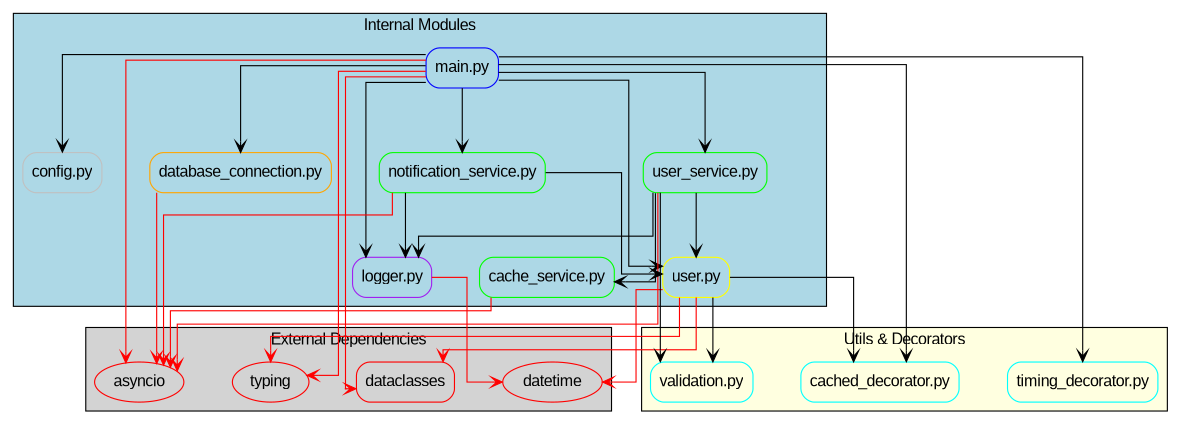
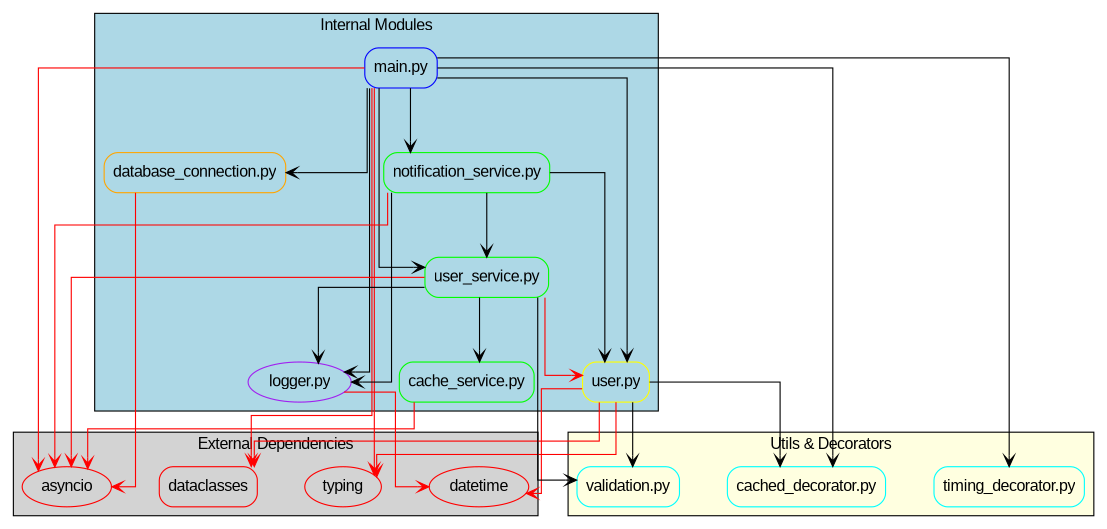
node "config.py": removed
edge "notification_service.py" -> "user_service.py": added
edge "user_service.py" -> "user.py": color black -> red
node "logger.py": shape box -> ellipse
